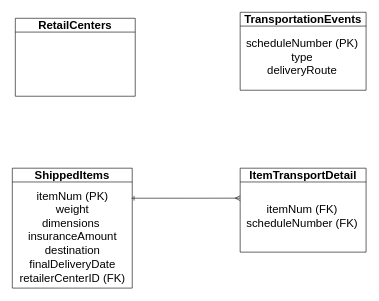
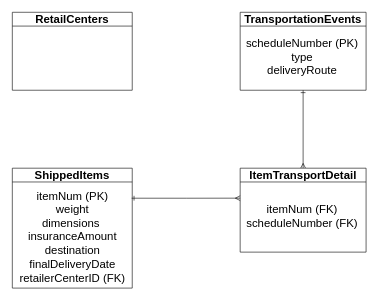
node "RetailCenters": moved (75, 57) -> (72, 51)
edge "TransportationEvents" -- "ItemTransportDetail": added
